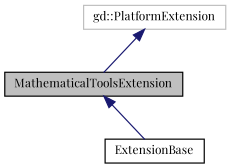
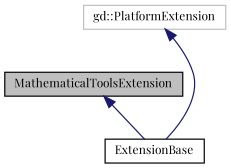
edge "MathematicalToolsExtension" -> "gd::PlatformExtension": now "ExtensionBase" -> "gd::PlatformExtension"
